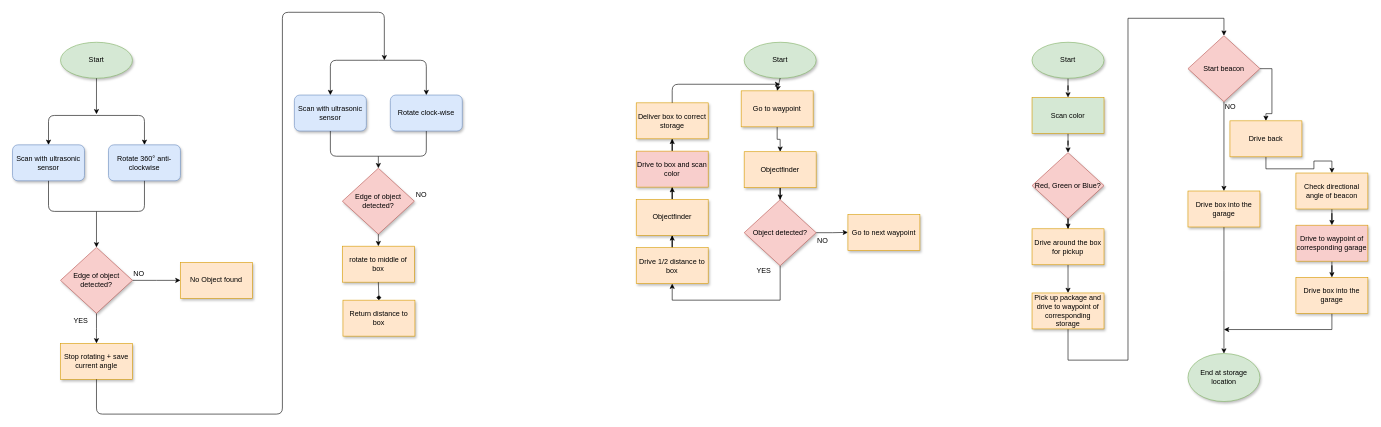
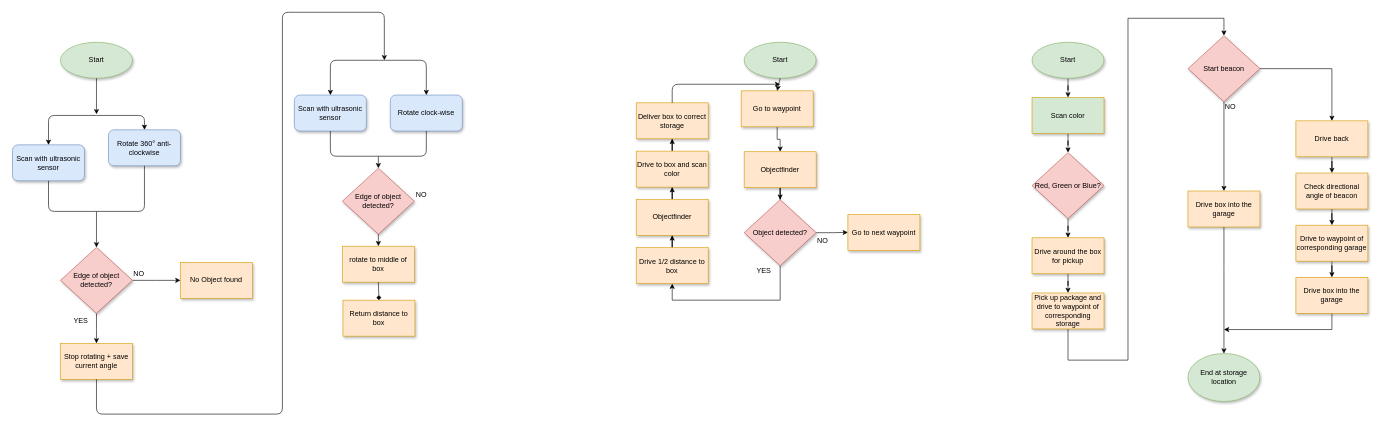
node "Drive back": moved (1266, 139) -> (1332, 139)
node "Rotate 360° anti-clockwise": moved (144, 163) -> (144, 148)
node "Drive to box and scan color": fillcolor #f8cecc -> #ffe6cc
node "Drive to waypoint of corresponding garage": fillcolor #f8cecc -> #ffe6cc
node "Drive around the box for pickup": moved (1068, 247) -> (1068, 256)
